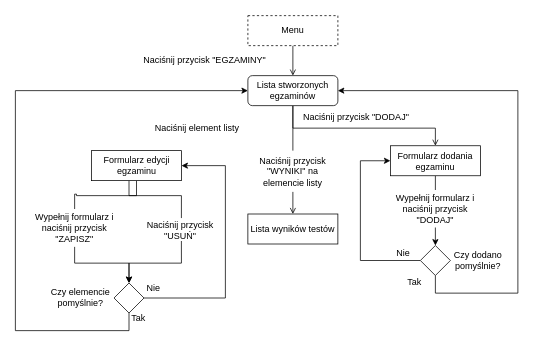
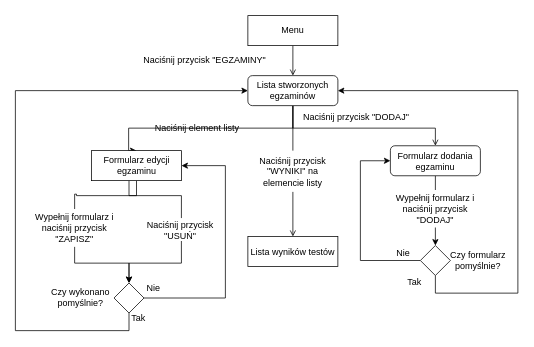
node "Menu": style dashed -> solid
edge "Lista stworzonych egzaminów" -> "Formularz edycji egzaminu": added
node "Formularz dodania egzaminu": shape rectangle -> rounded rectangle
node "Lista wyników testów": moved (293, 229) -> (293, 251)
node "Czy dodano pomyślnie?": label "Czy dodano pomyślnie?" -> "Czy formularz pomyślnie?"
node "Czy elemencie pomyślnie?": label "Czy elemencie pomyślnie?" -> "Czy wykonano pomyślnie?"
